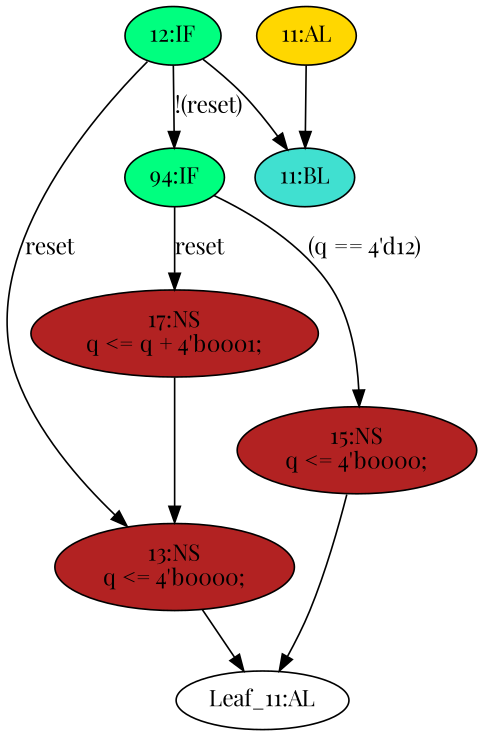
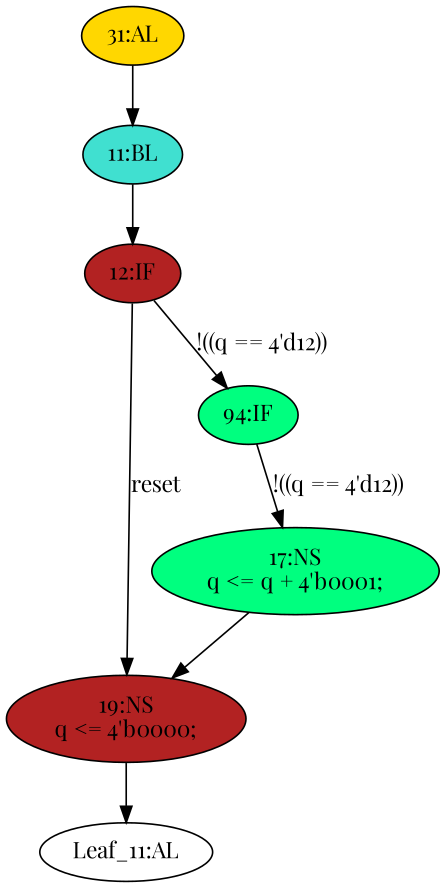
node "12:IF": fillcolor springgreen -> firebrick
node "11:AL": label "11:AL" -> "31:AL"
edge "12:IF" -> "11:BL": reversed
edge "12:IF" -> "94:IF": label "!(reset)" -> "!((q == 4'd12))"
edge "94:IF" -> "17:NS q <= q + 4'b0001;": label "reset" -> "!((q == 4'd12))"
node "17:NS q <= q + 4'b0001;": fillcolor firebrick -> springgreen
node "15:NS q <= 4'b0000;": removed
node "13:NS q <= 4'b0000;": label "13:NS q <= 4'b0000;" -> "19:NS q <= 4'b0000;"
